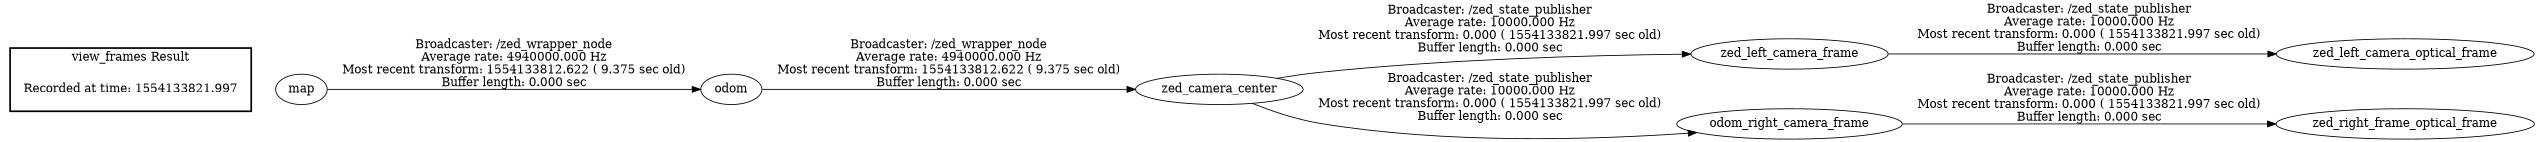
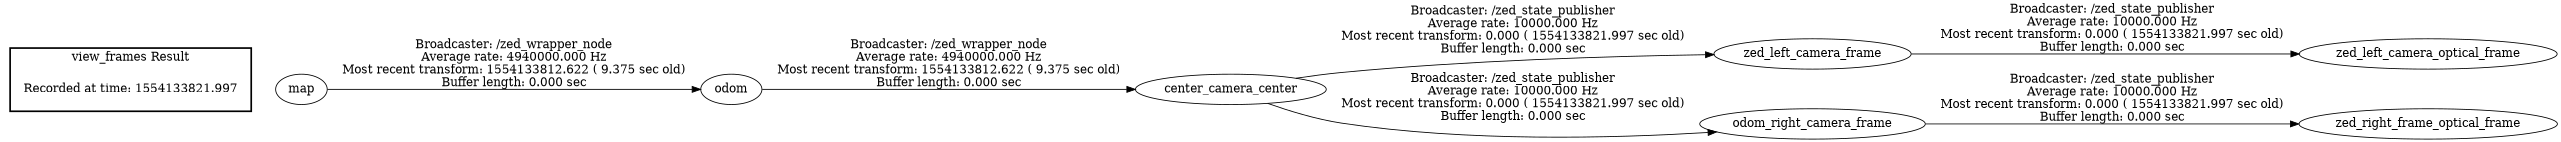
node "zed_camera_center": label "zed_camera_center" -> "center_camera_center"
